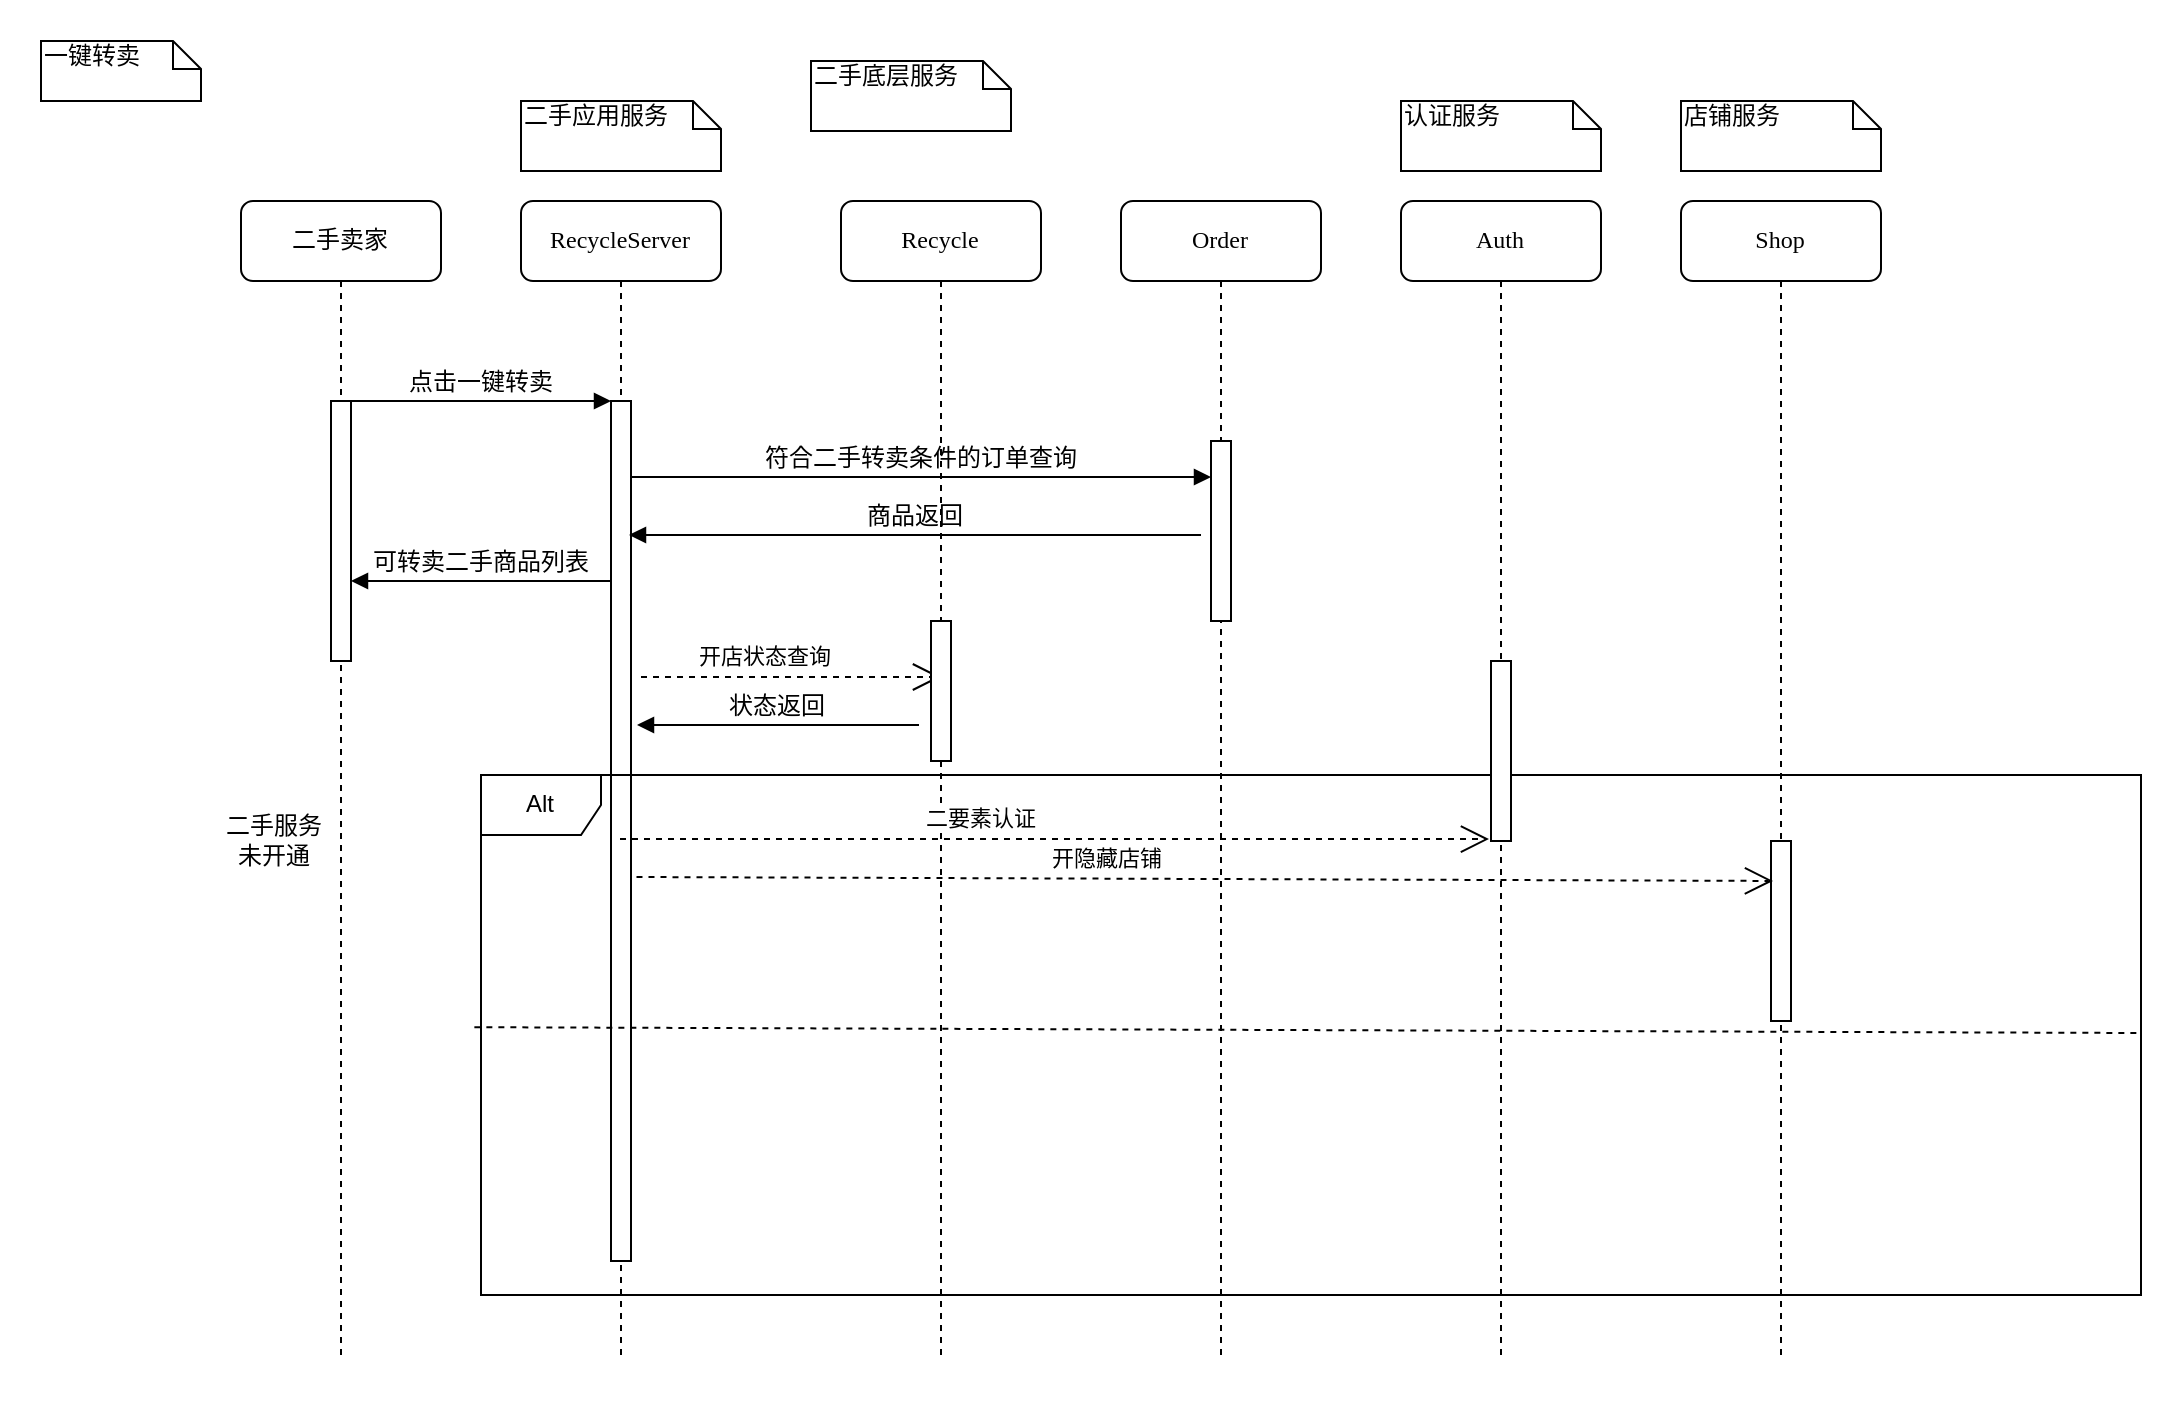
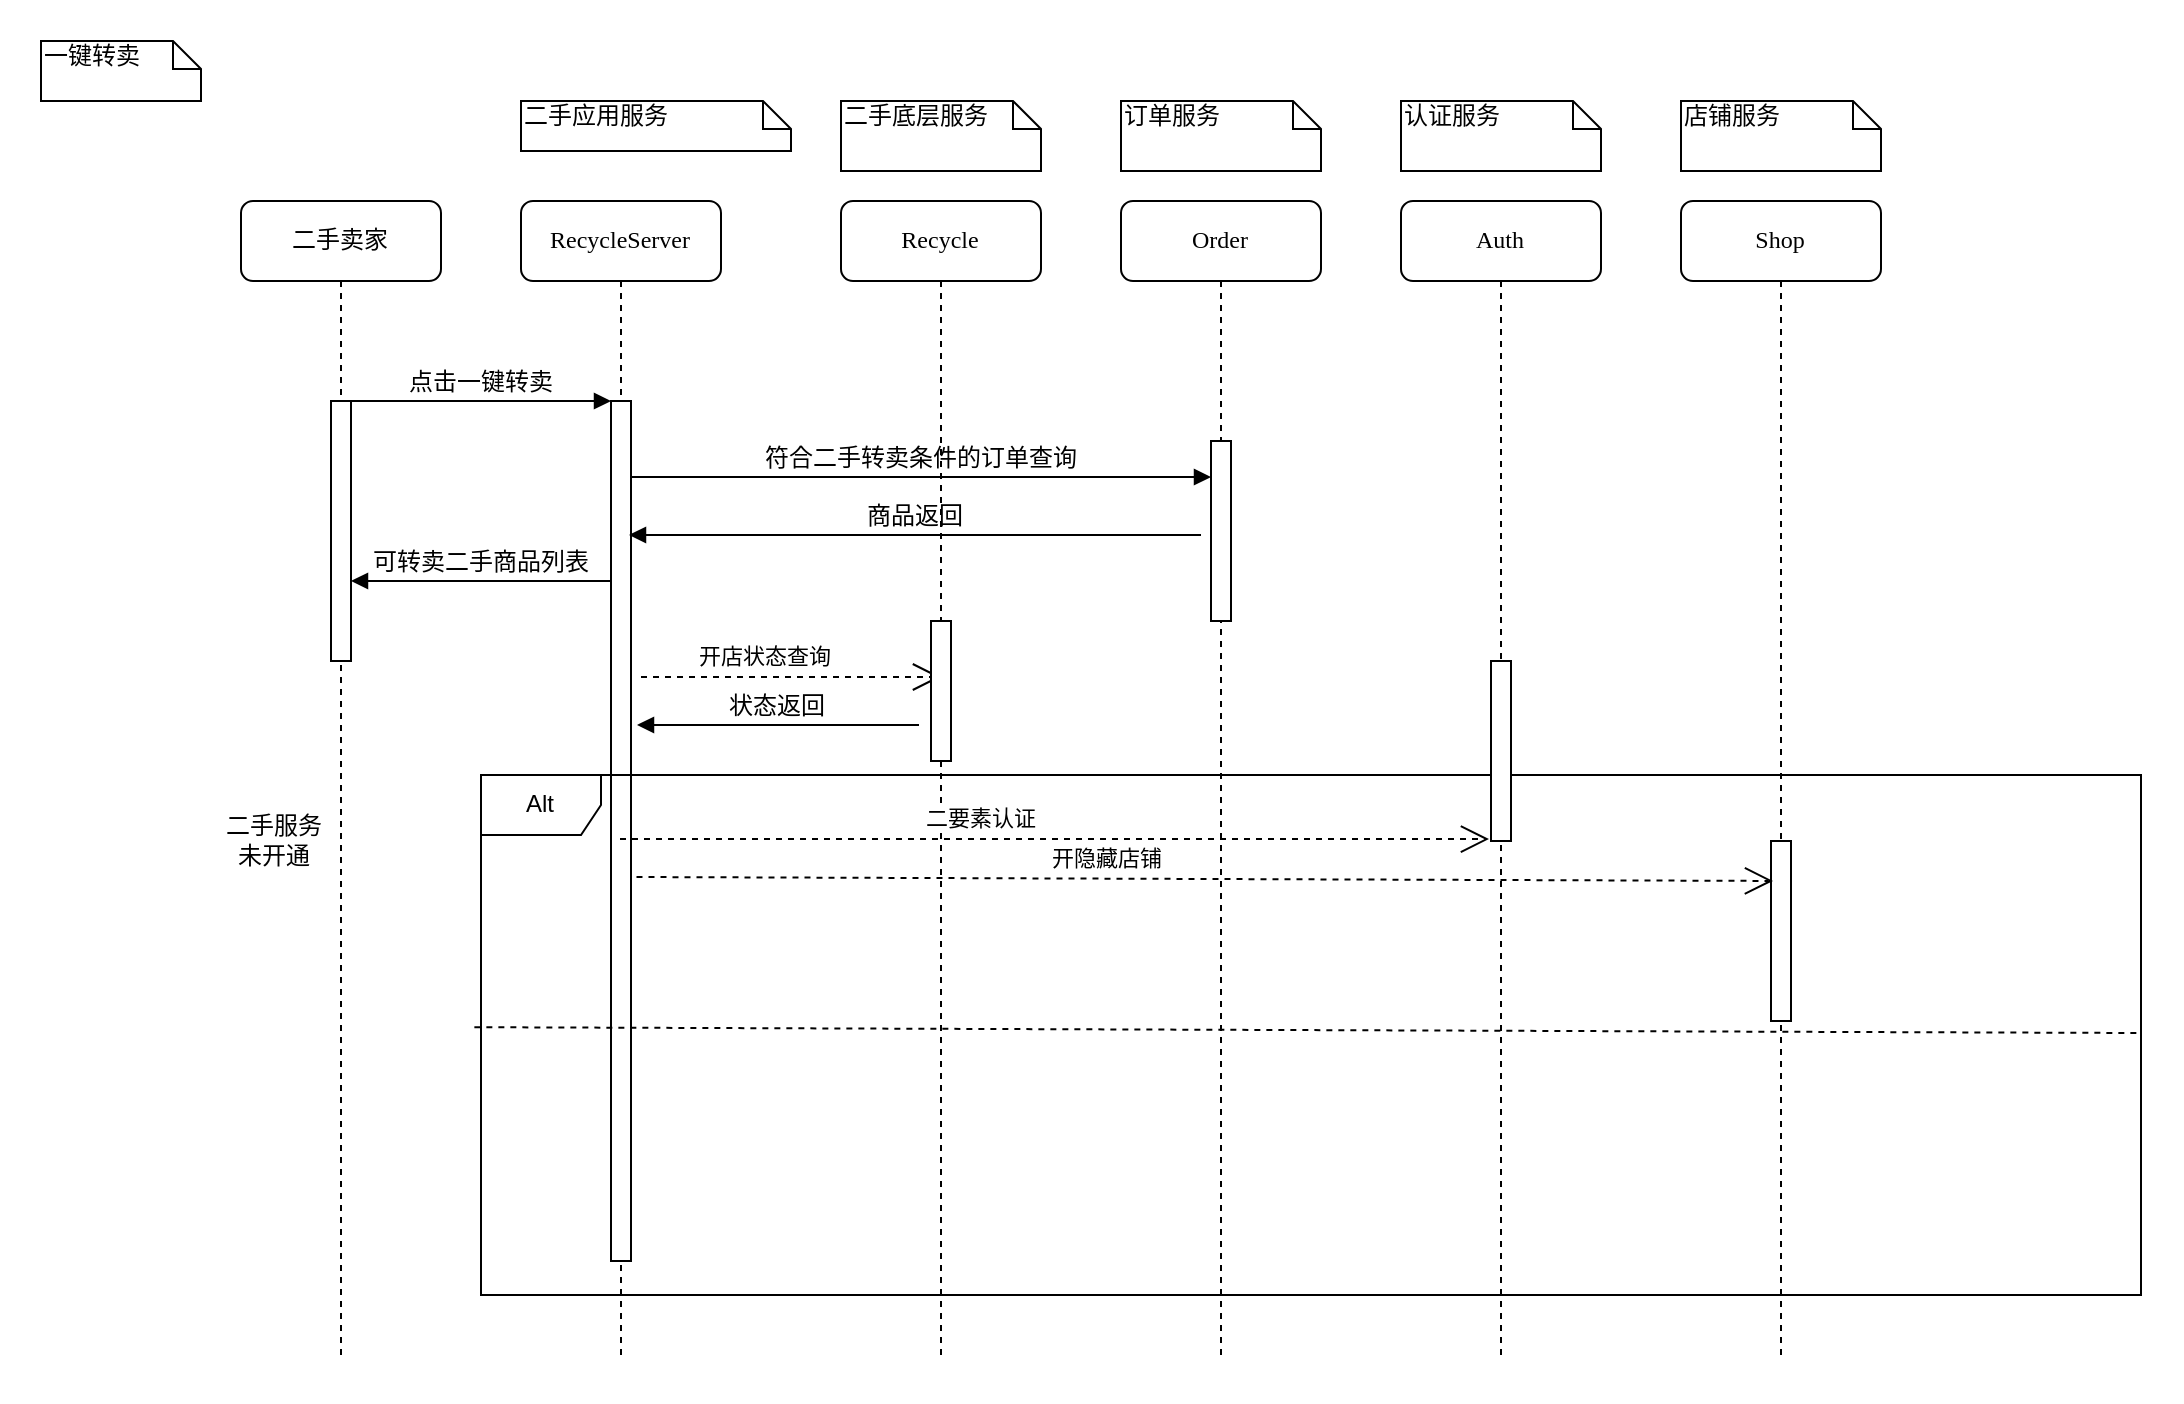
node "二手底层服务": moved (911, 96) -> (941, 136)
node "二手应用服务": size 200x70 -> 270x50
node "订单服务": added
